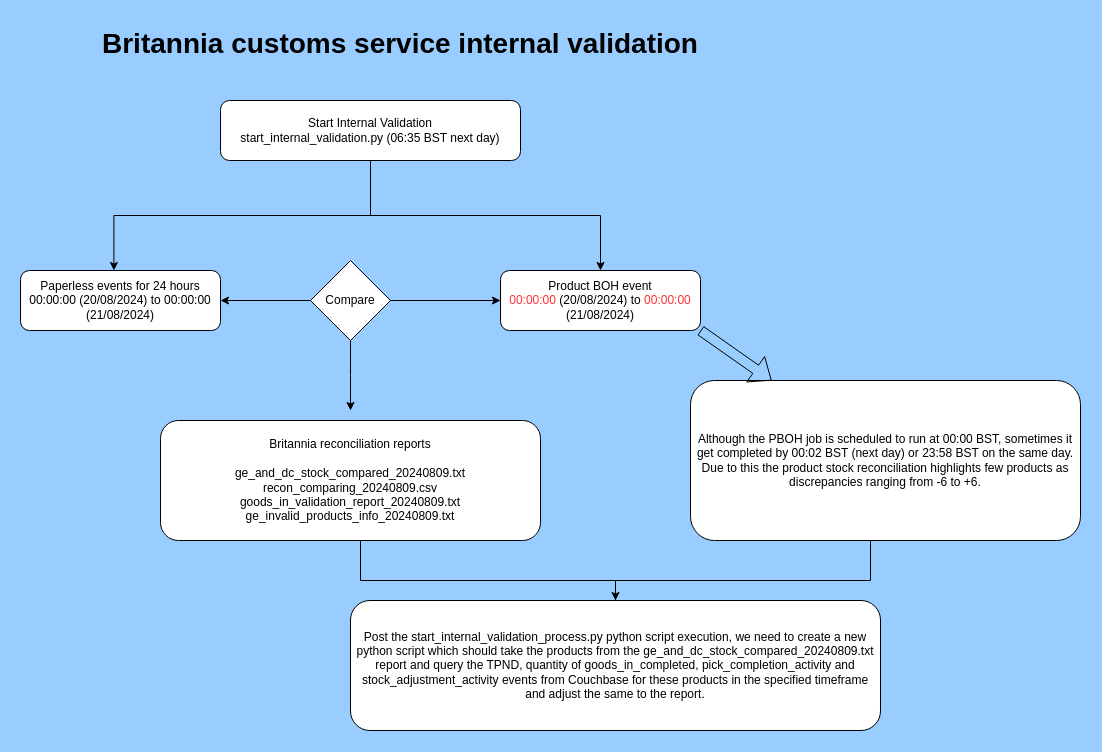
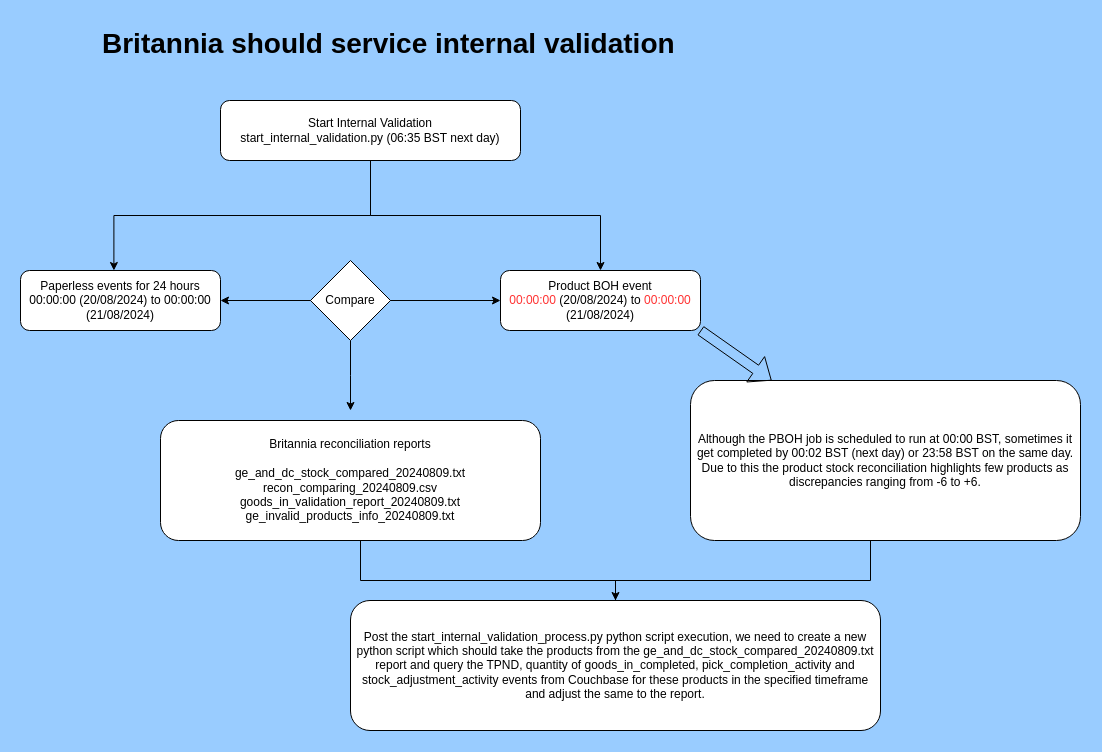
node "Britannia customs service internal validation": label "Britannia customs service internal validation" -> "Britannia should service internal validation"
